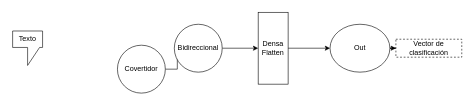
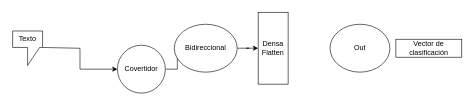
edge "Texto" -> "Covertidor": added
node "Bidireccional": size 48x48 -> 63x48
edge "Densa Flatten" -> "Out": removed
edge "Out" -> "Vector de clasificación": removed
node "Vector de clasificación": style dashed -> solid
